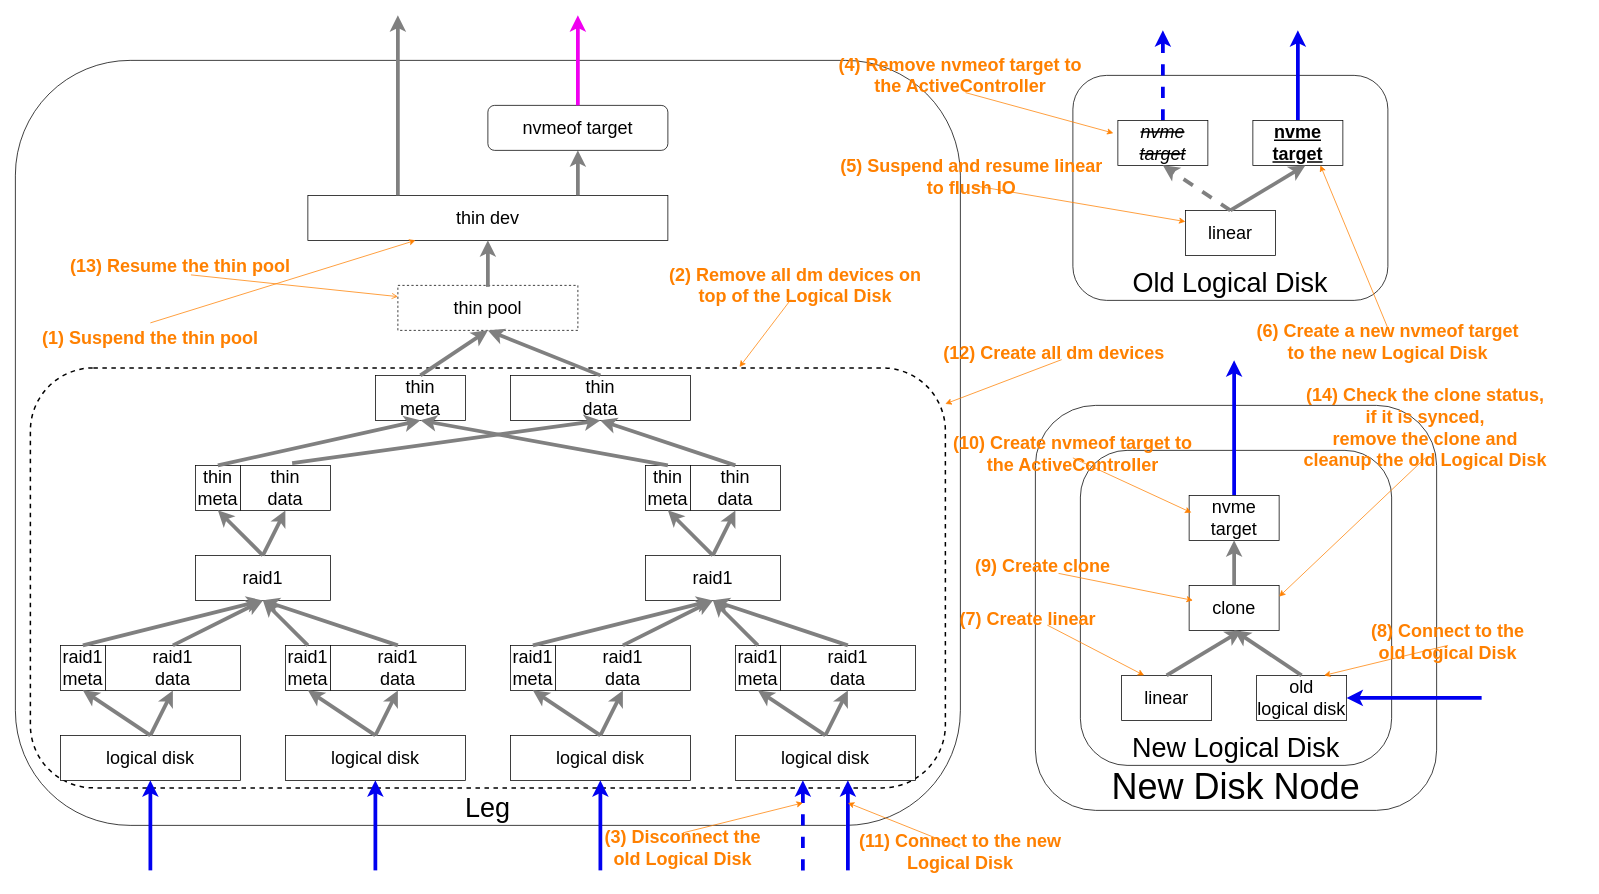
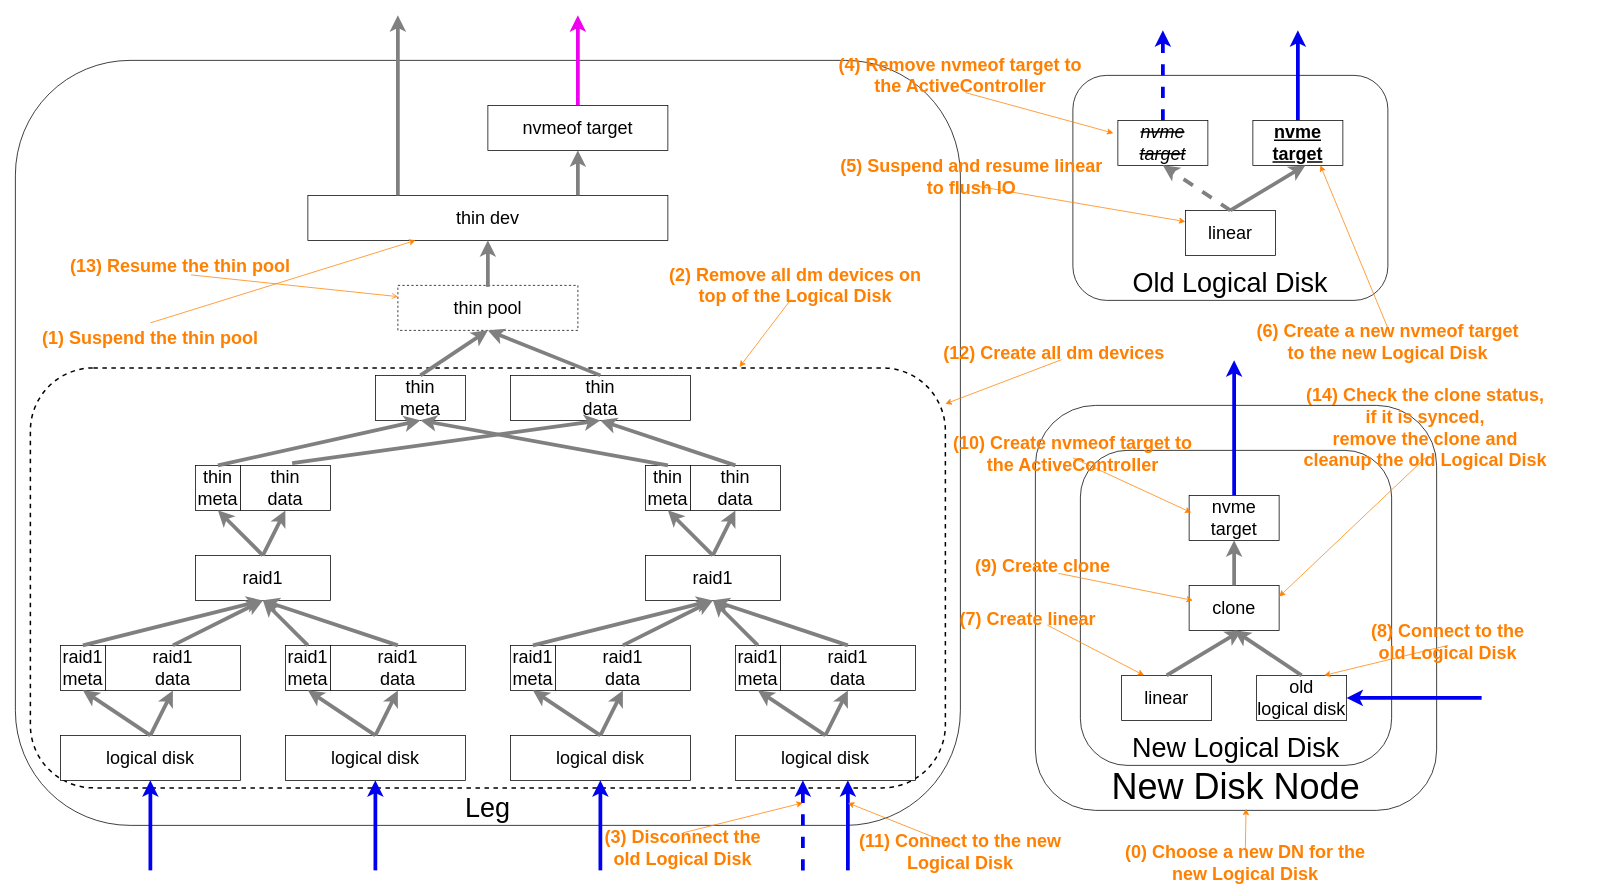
node "nvmeof target": shape rounded rectangle -> rectangle
edge "(0) Choose a new DN for the new Logical Disk" -> "New Disk Node": added
node "(0) Choose a new DN for the new Logical Disk": added
